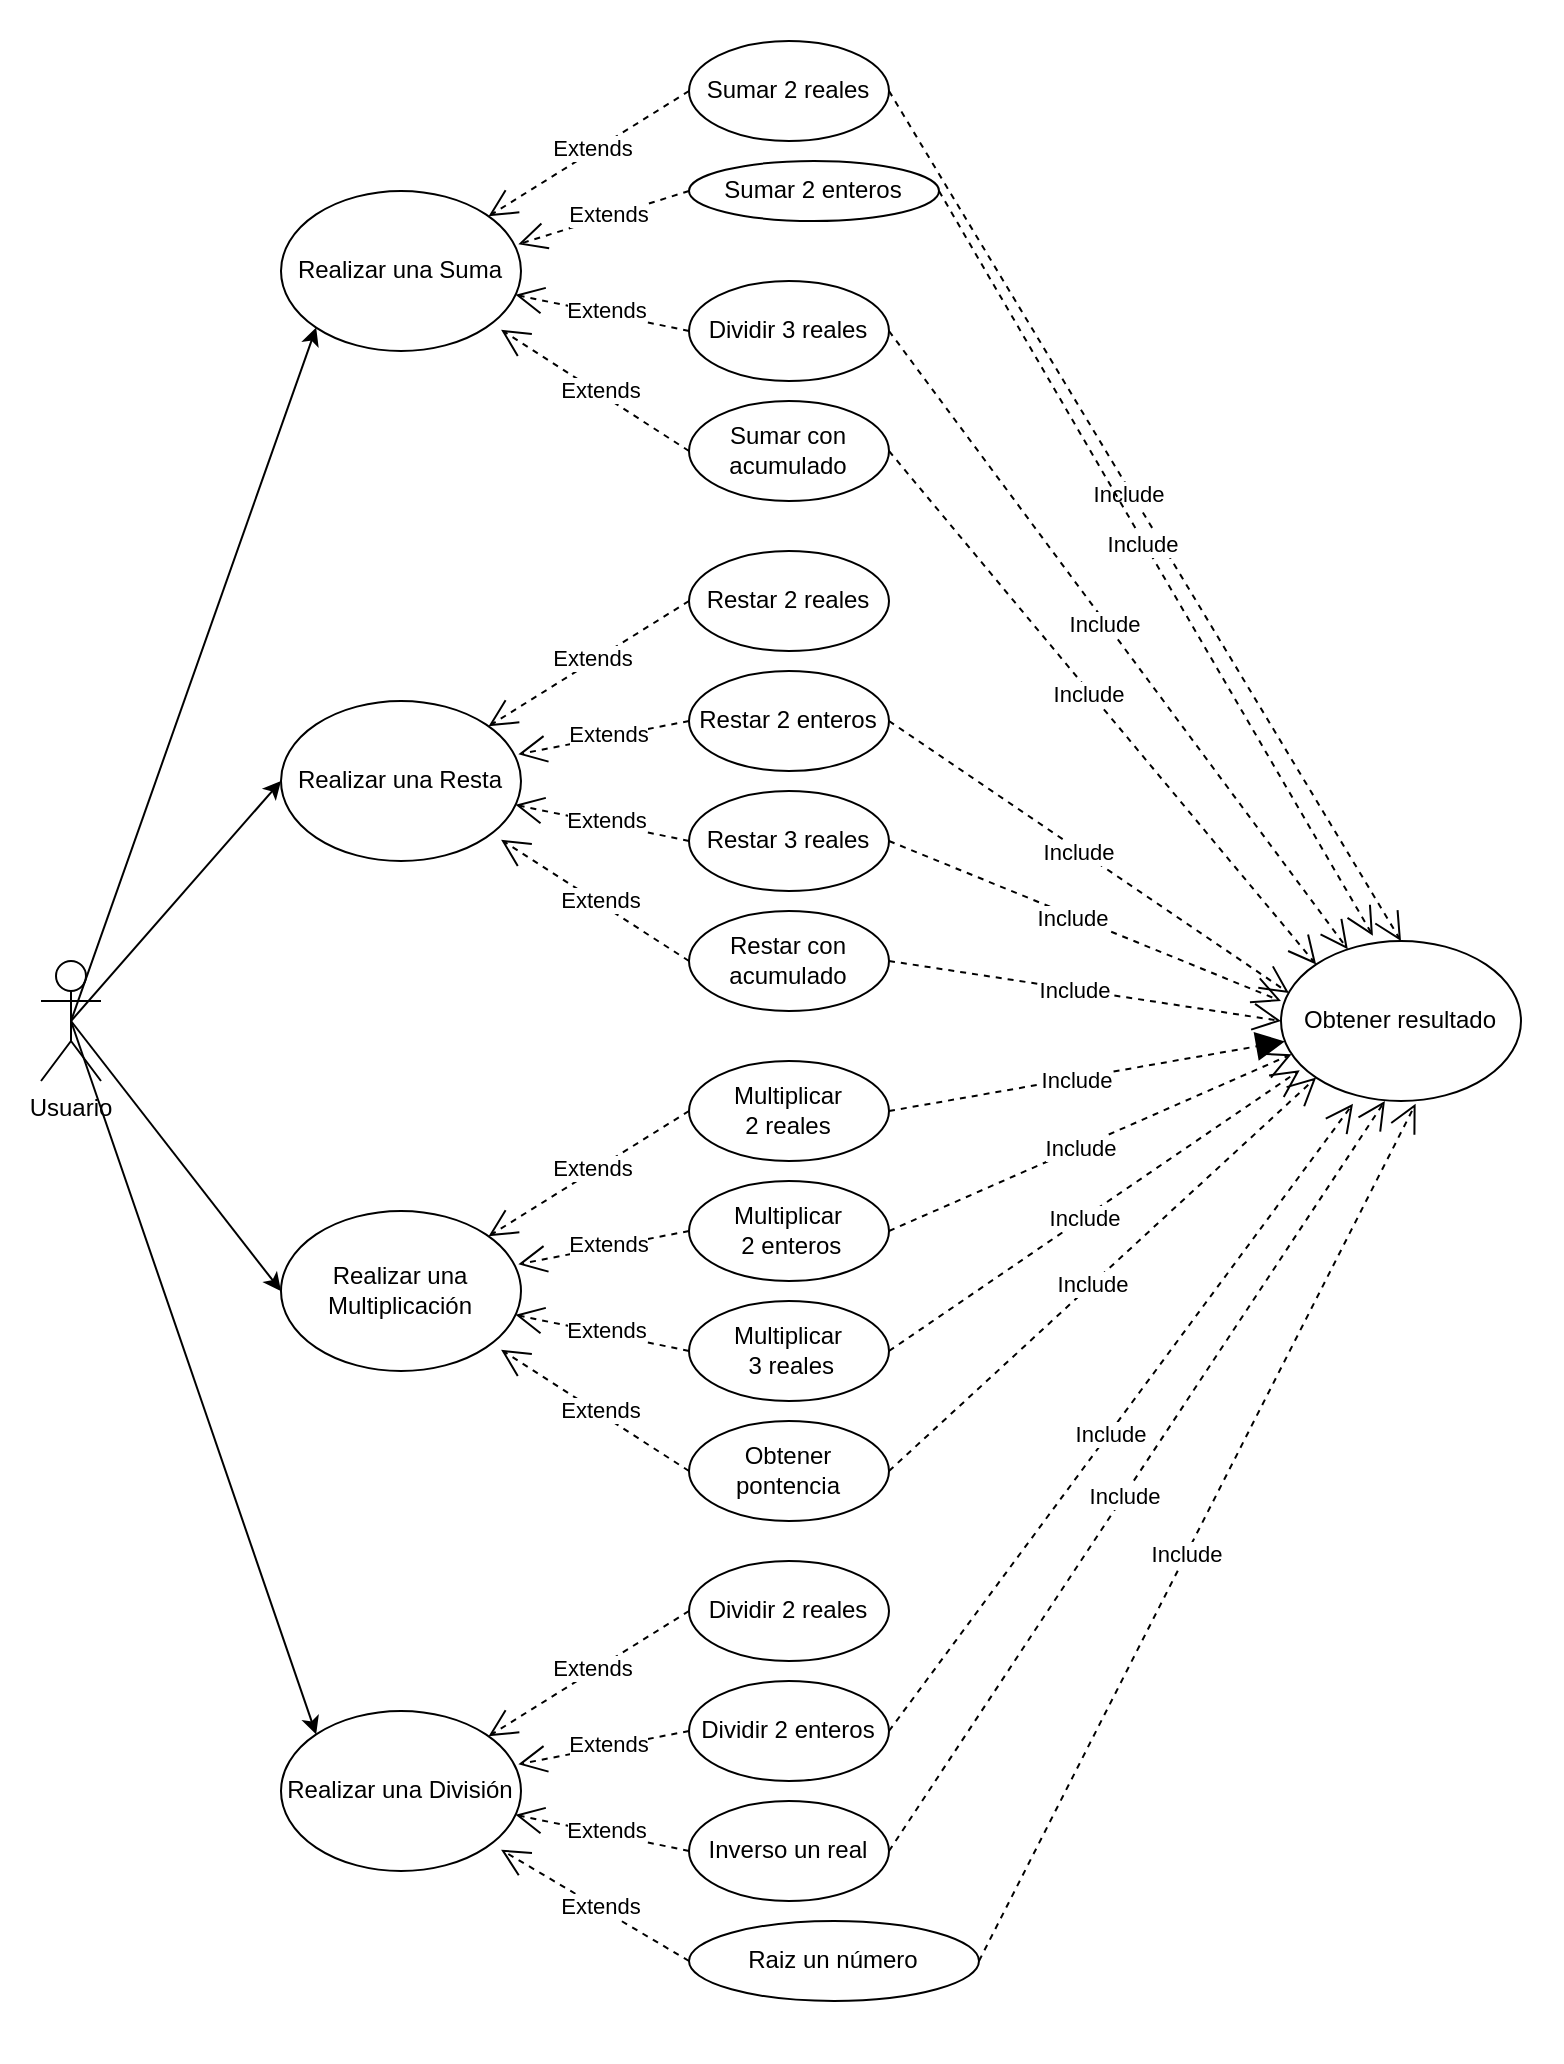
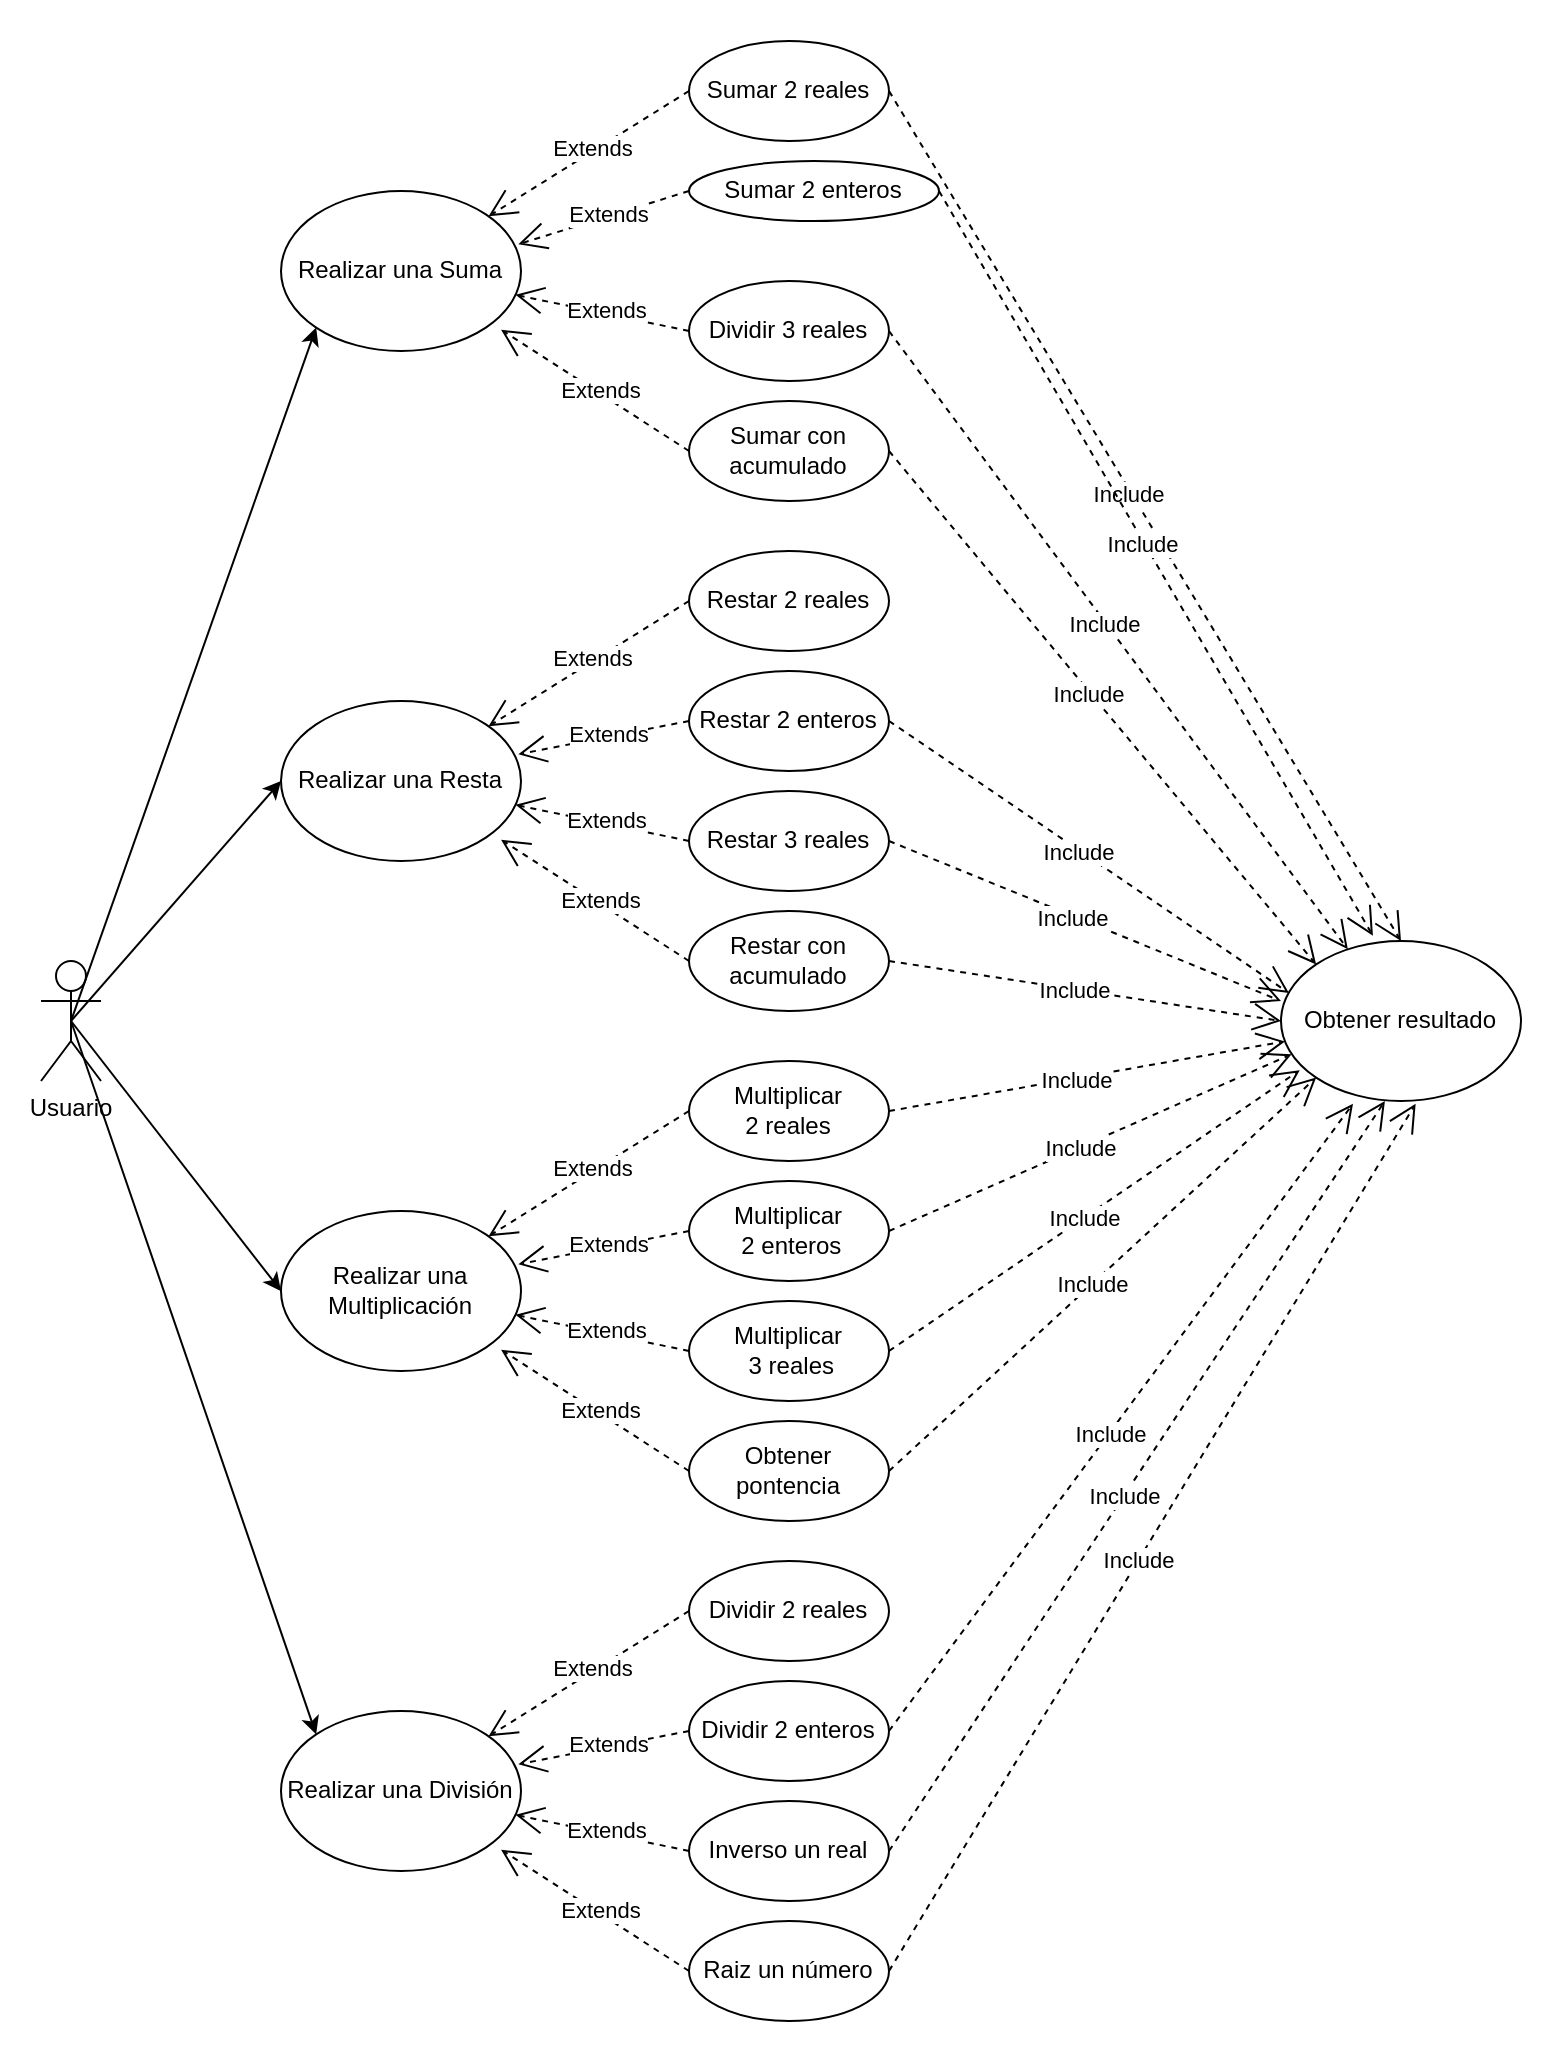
edge "Multiplicar 2 reales" -> "Obtener resultado": arrowhead block -> open
node "Raiz un número": size 290x80 -> 200x100
